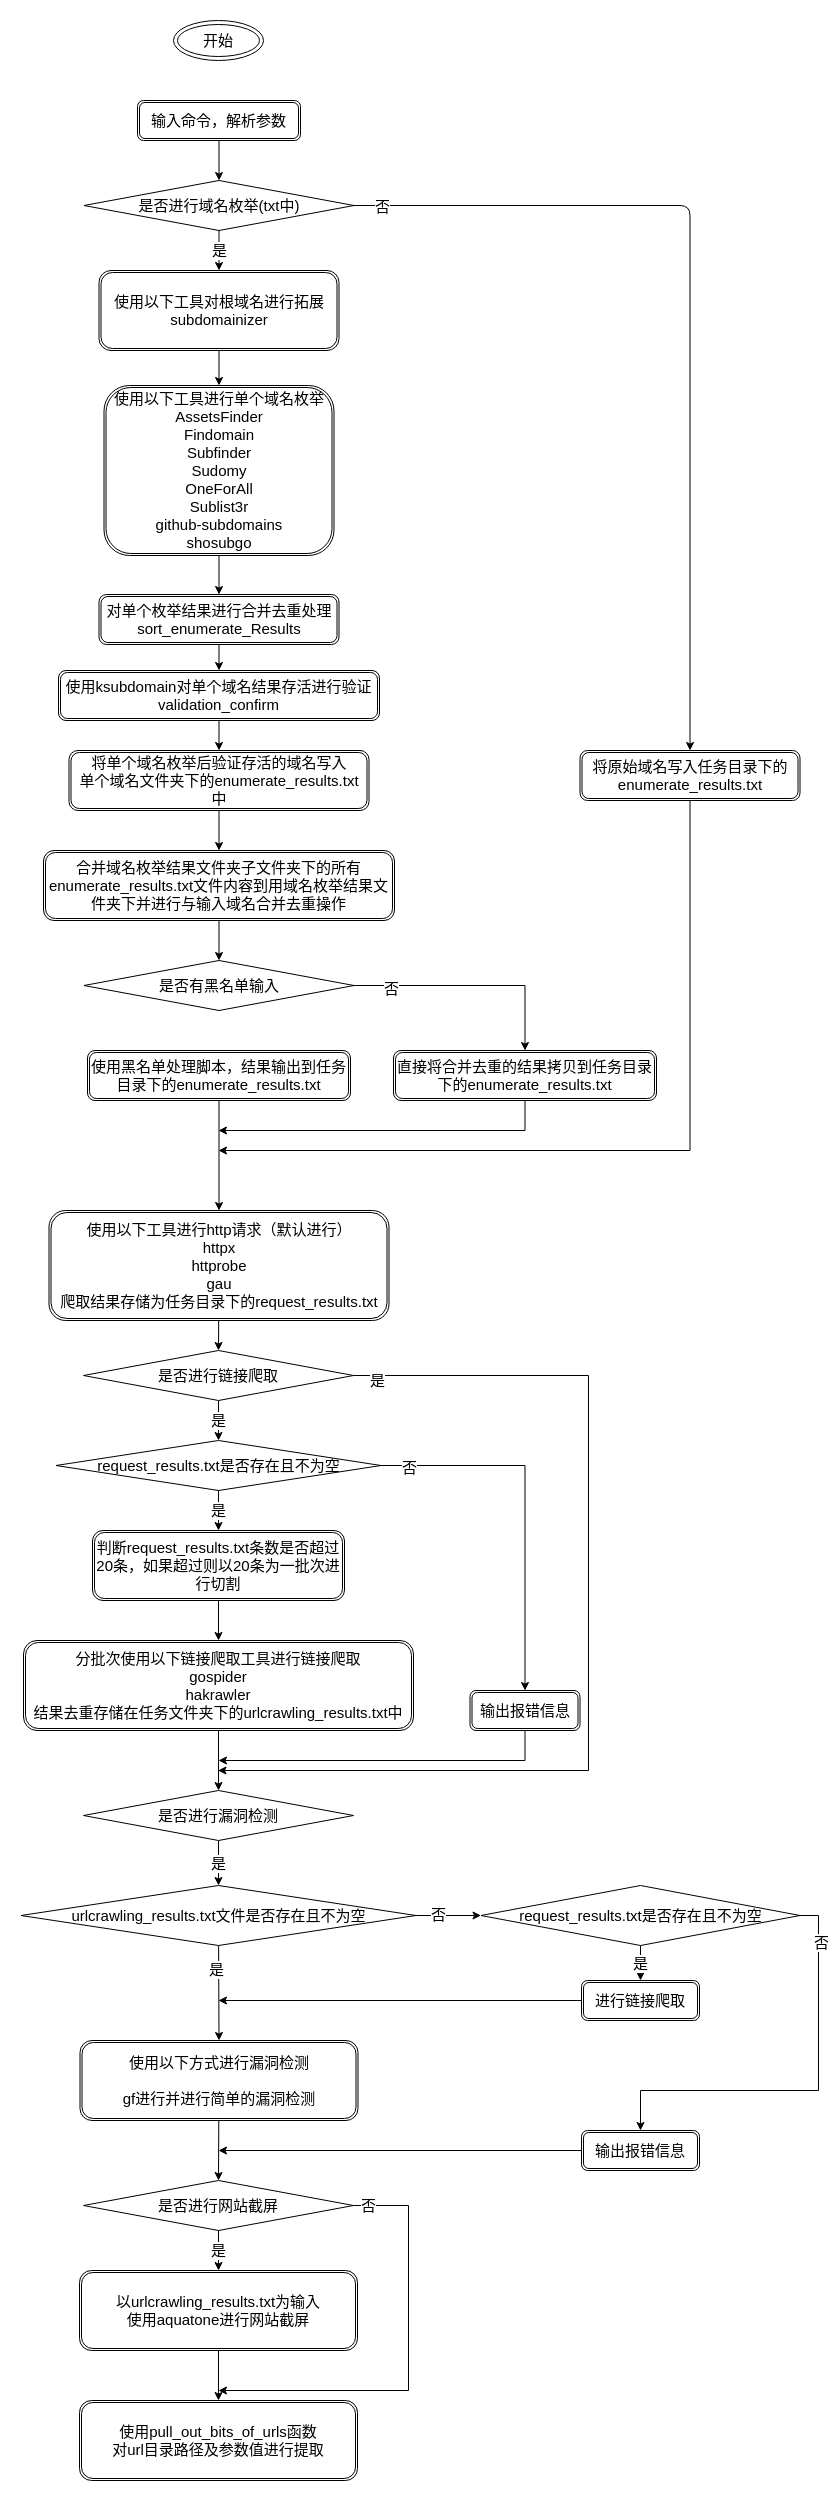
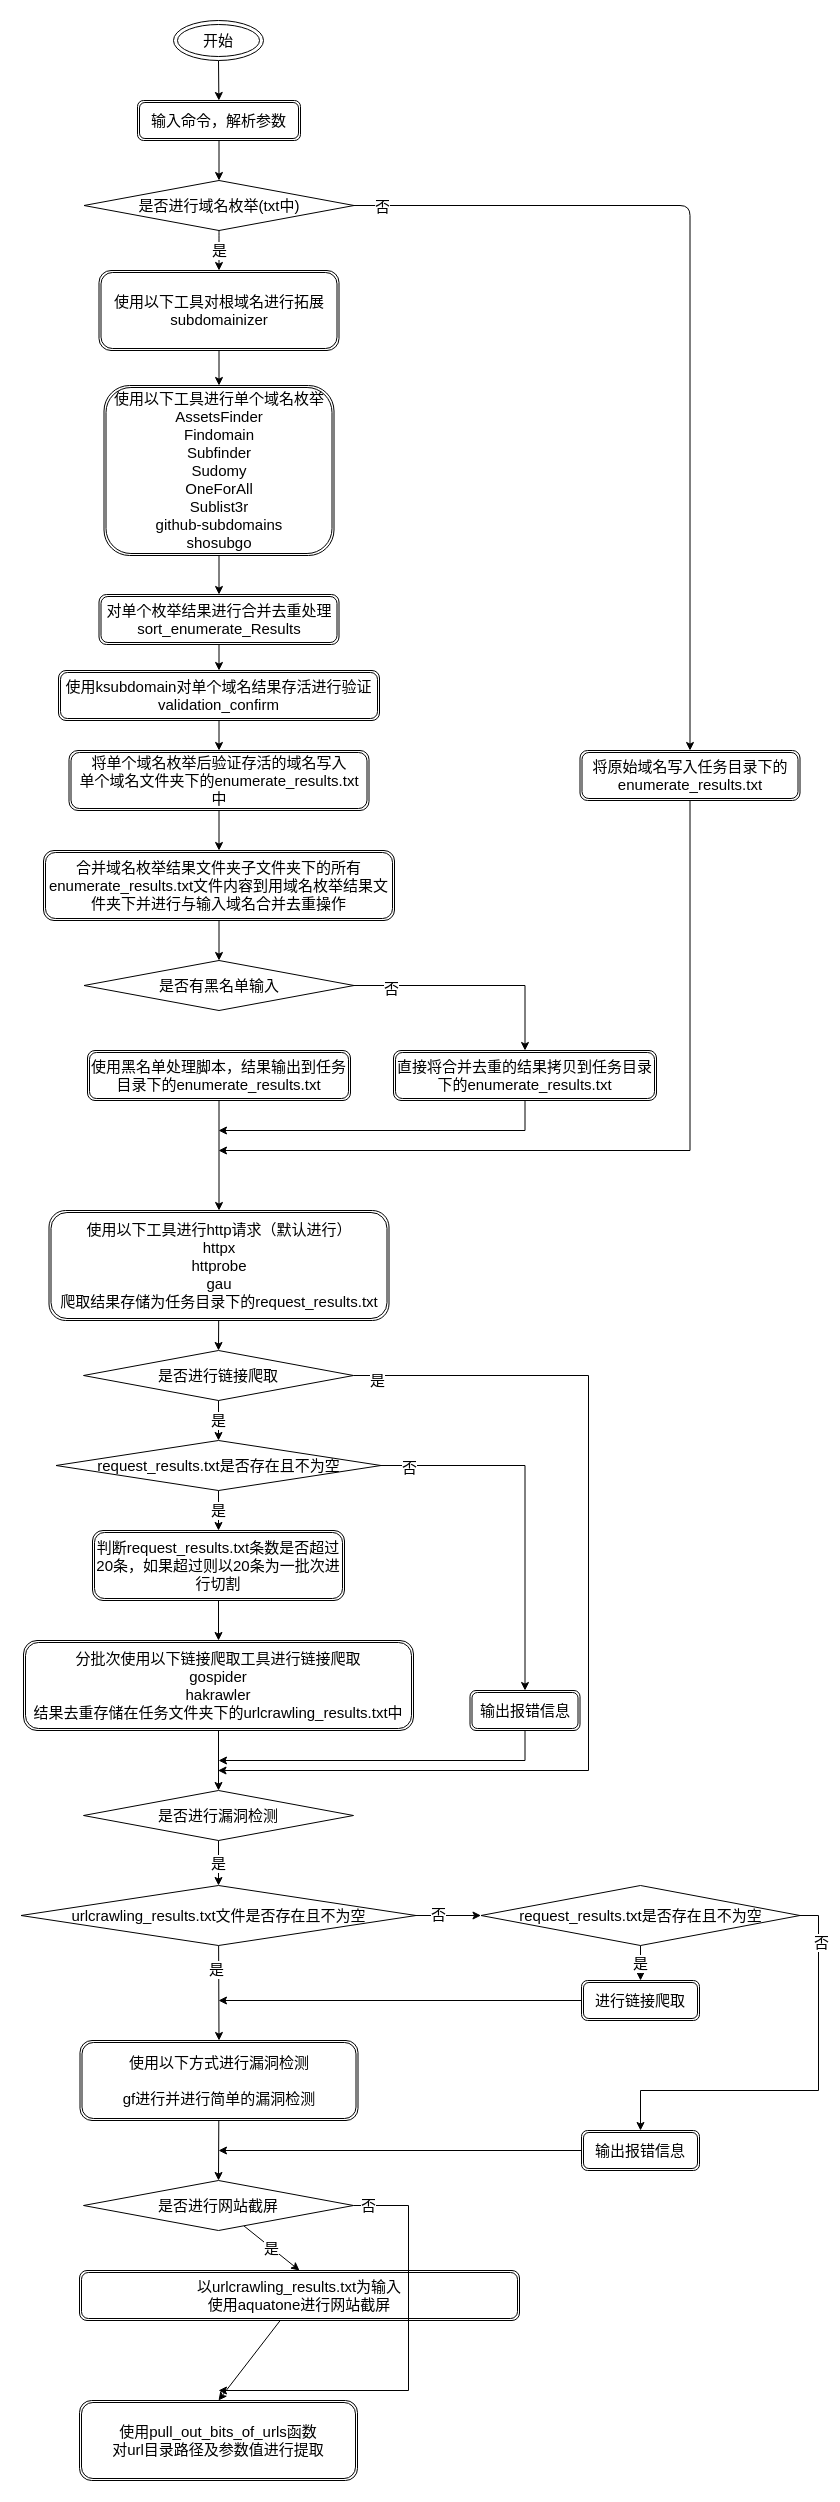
edge "开始" -> "输入命令，解析参数": added
node "以urlcrawling_results.txt为输入使用aquatone进行网站截屏": size 278x80 -> 440x50
